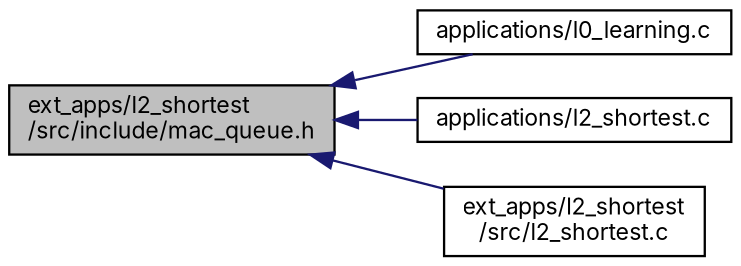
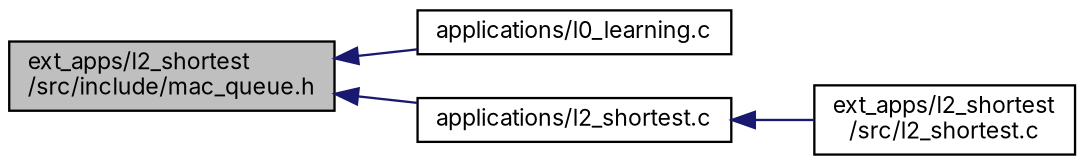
edge "ext_apps/l2_shortest /src/l2_shortest.c" -> "ext_apps/l2_shortest /src/include/mac_queue.h": now "ext_apps/l2_shortest /src/l2_shortest.c" -> "applications/l2_shortest.c"
